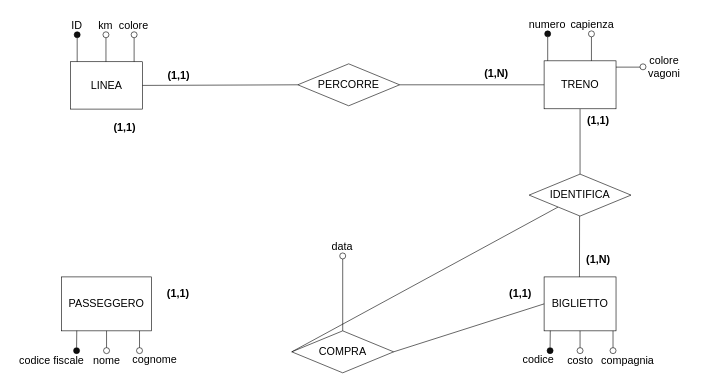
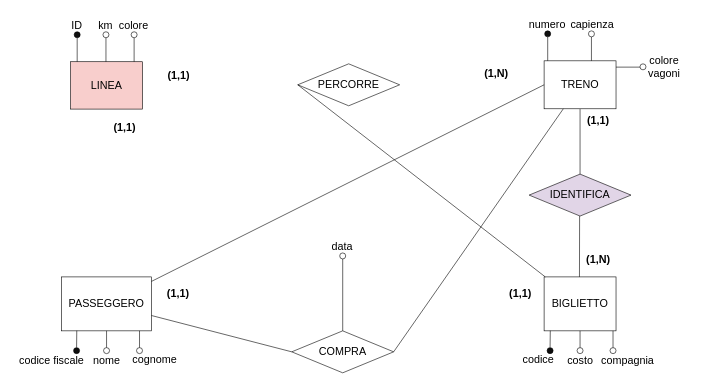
edge "PERCORRE" -- "LINEA": now "PERCORRE" -- "BIGLIETTO"
edge "PERCORRE" -- "TRENO": now "PASSEGGERO" -- "TRENO"
node "LINEA": fillcolor #ffffff -> #f8cecc
node "IDENTIFICA": fillcolor #ffffff -> #e1d5e7
edge "IDENTIFICA" -- "COMPRA": now "PASSEGGERO" -- "COMPRA"
edge "BIGLIETTO" -- "COMPRA": now "TRENO" -- "COMPRA"
